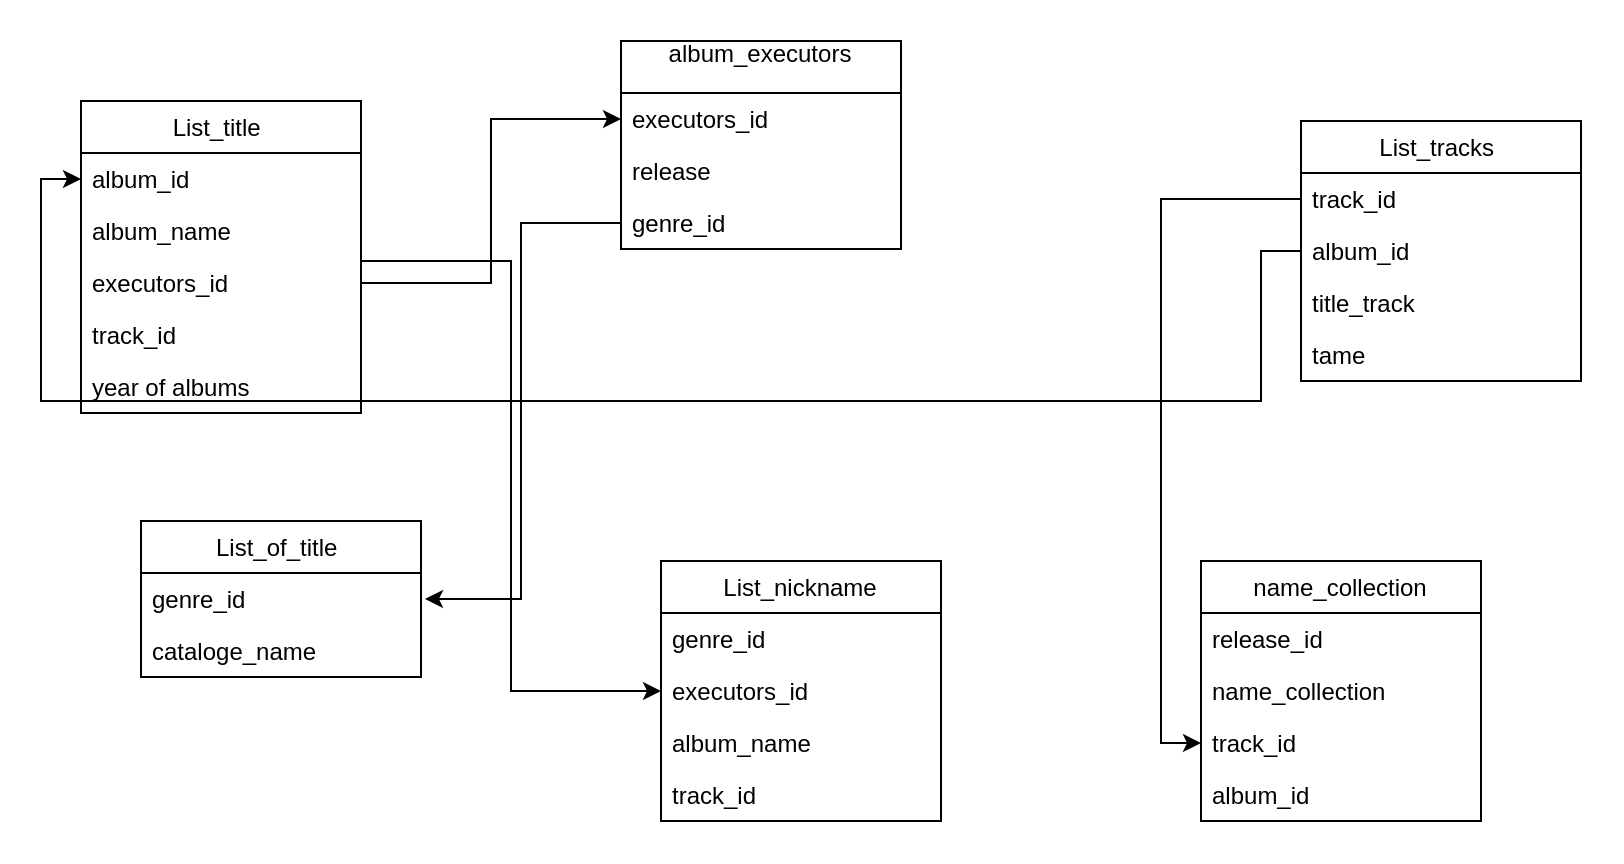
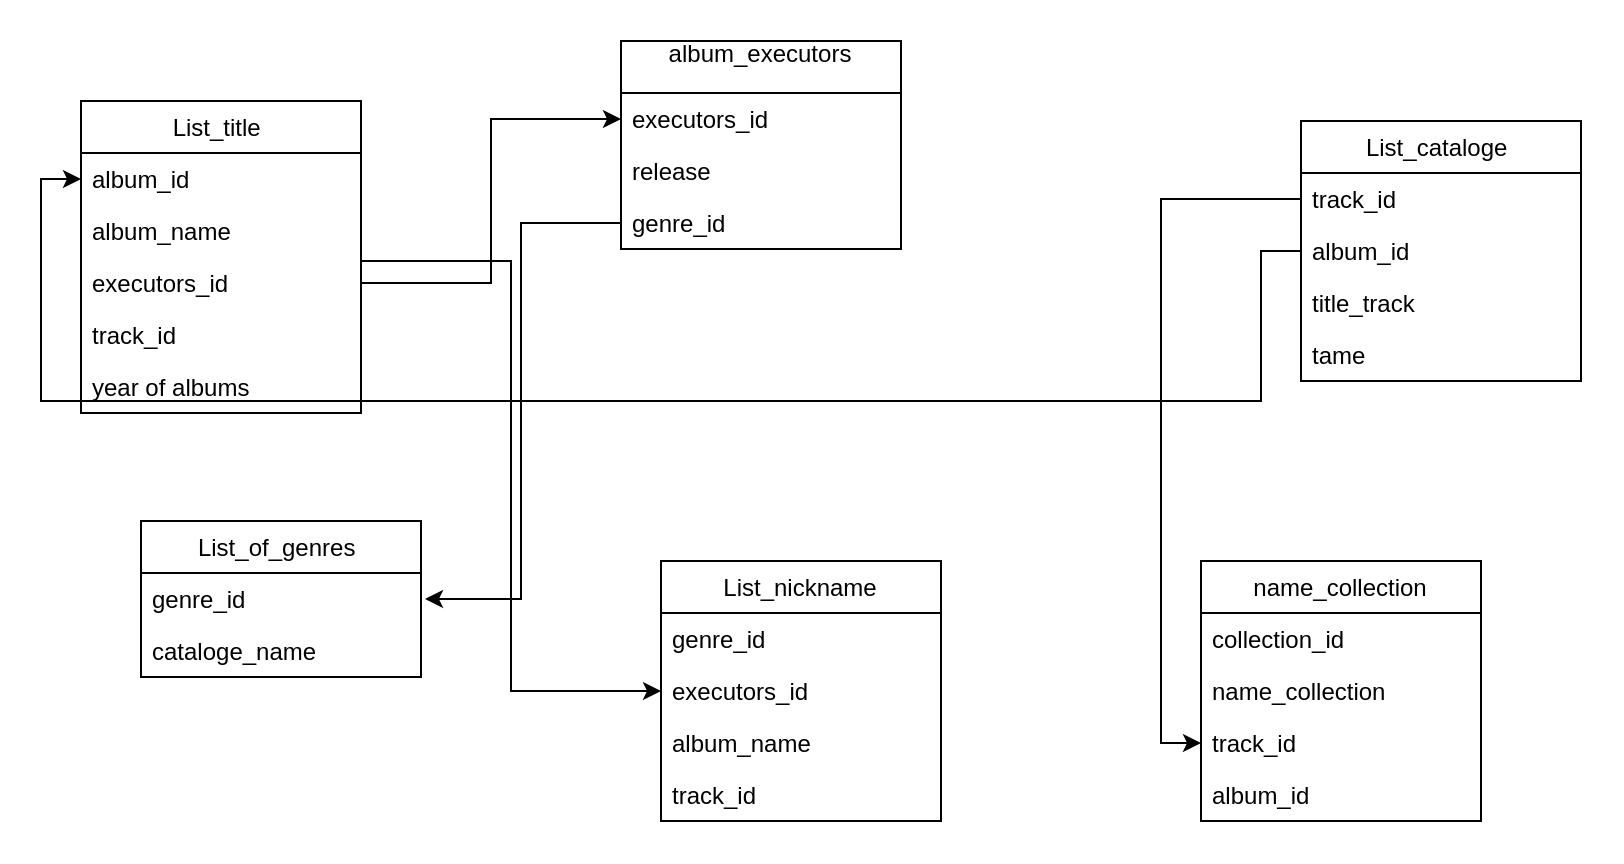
node "List_tracks": label "List_tracks" -> "List_cataloge"
node "List_of_title": label "List_of_title" -> "List_of_genres"
node "release_id": label "release_id" -> "collection_id"
